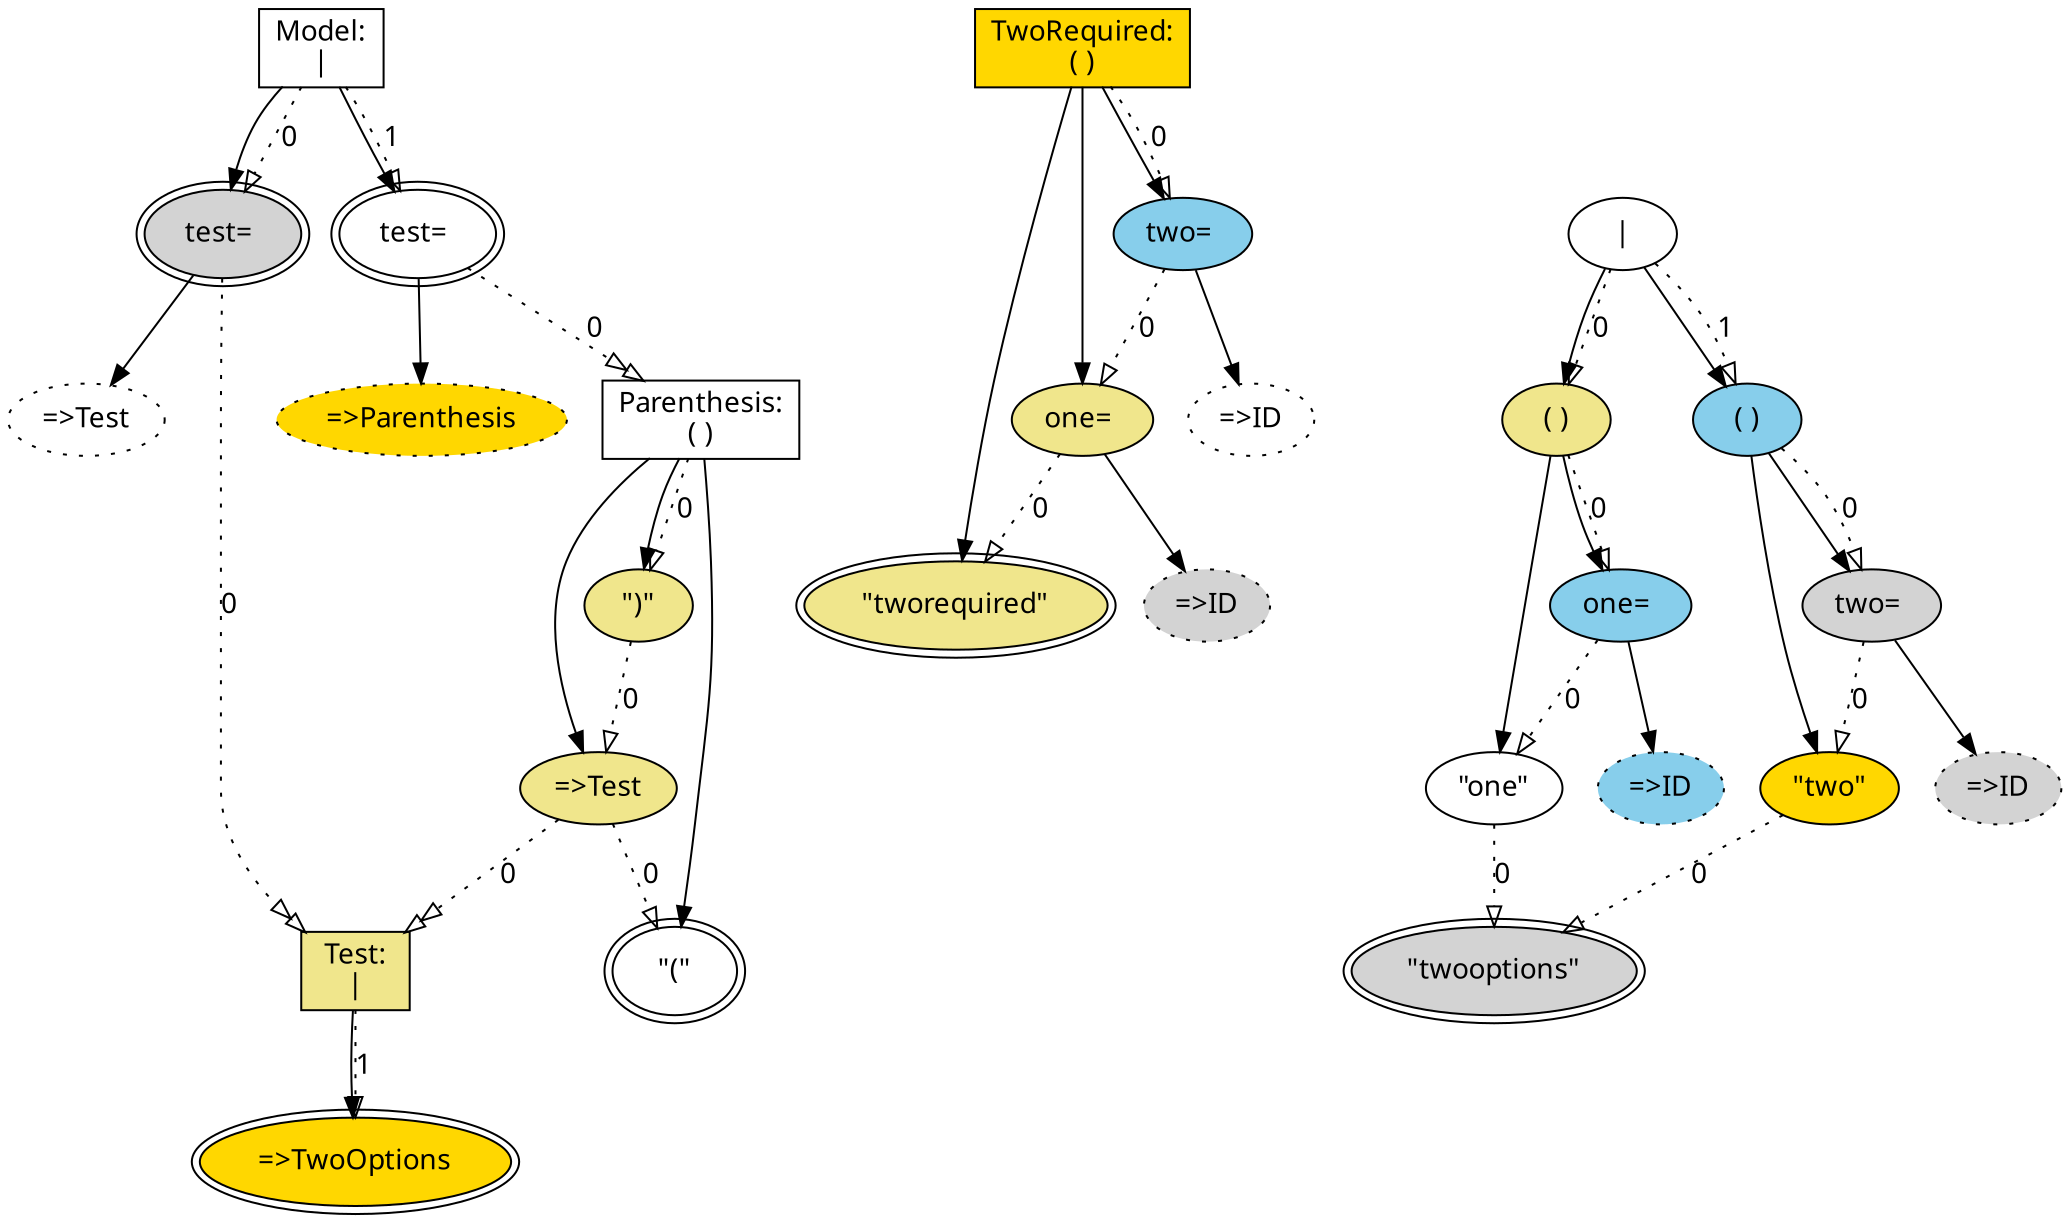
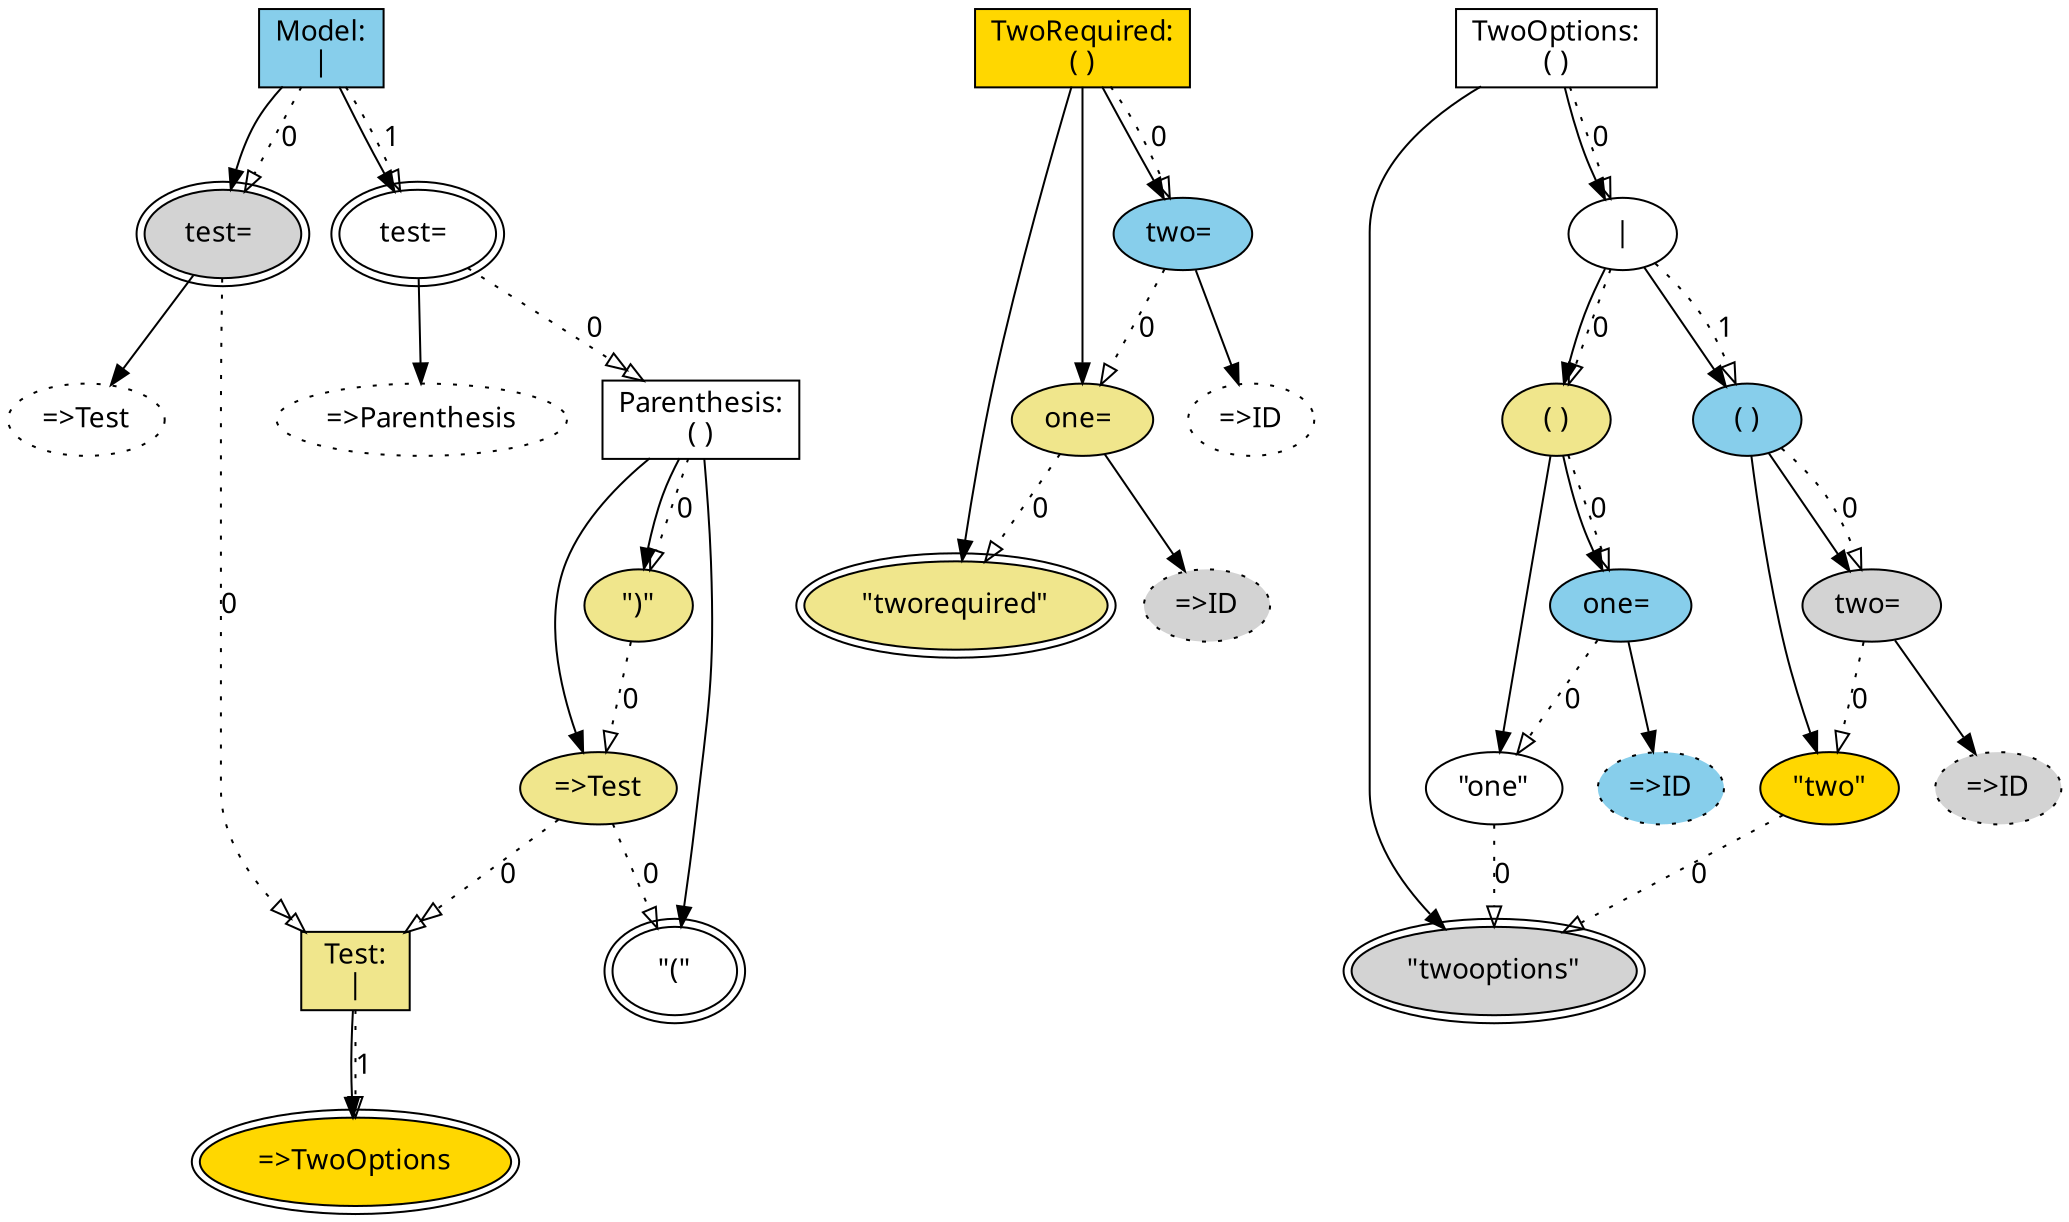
node "Model: |": fillcolor white -> skyblue
node "TwoOptions: ( )": added
node "=>Parenthesis": fillcolor gold -> white
